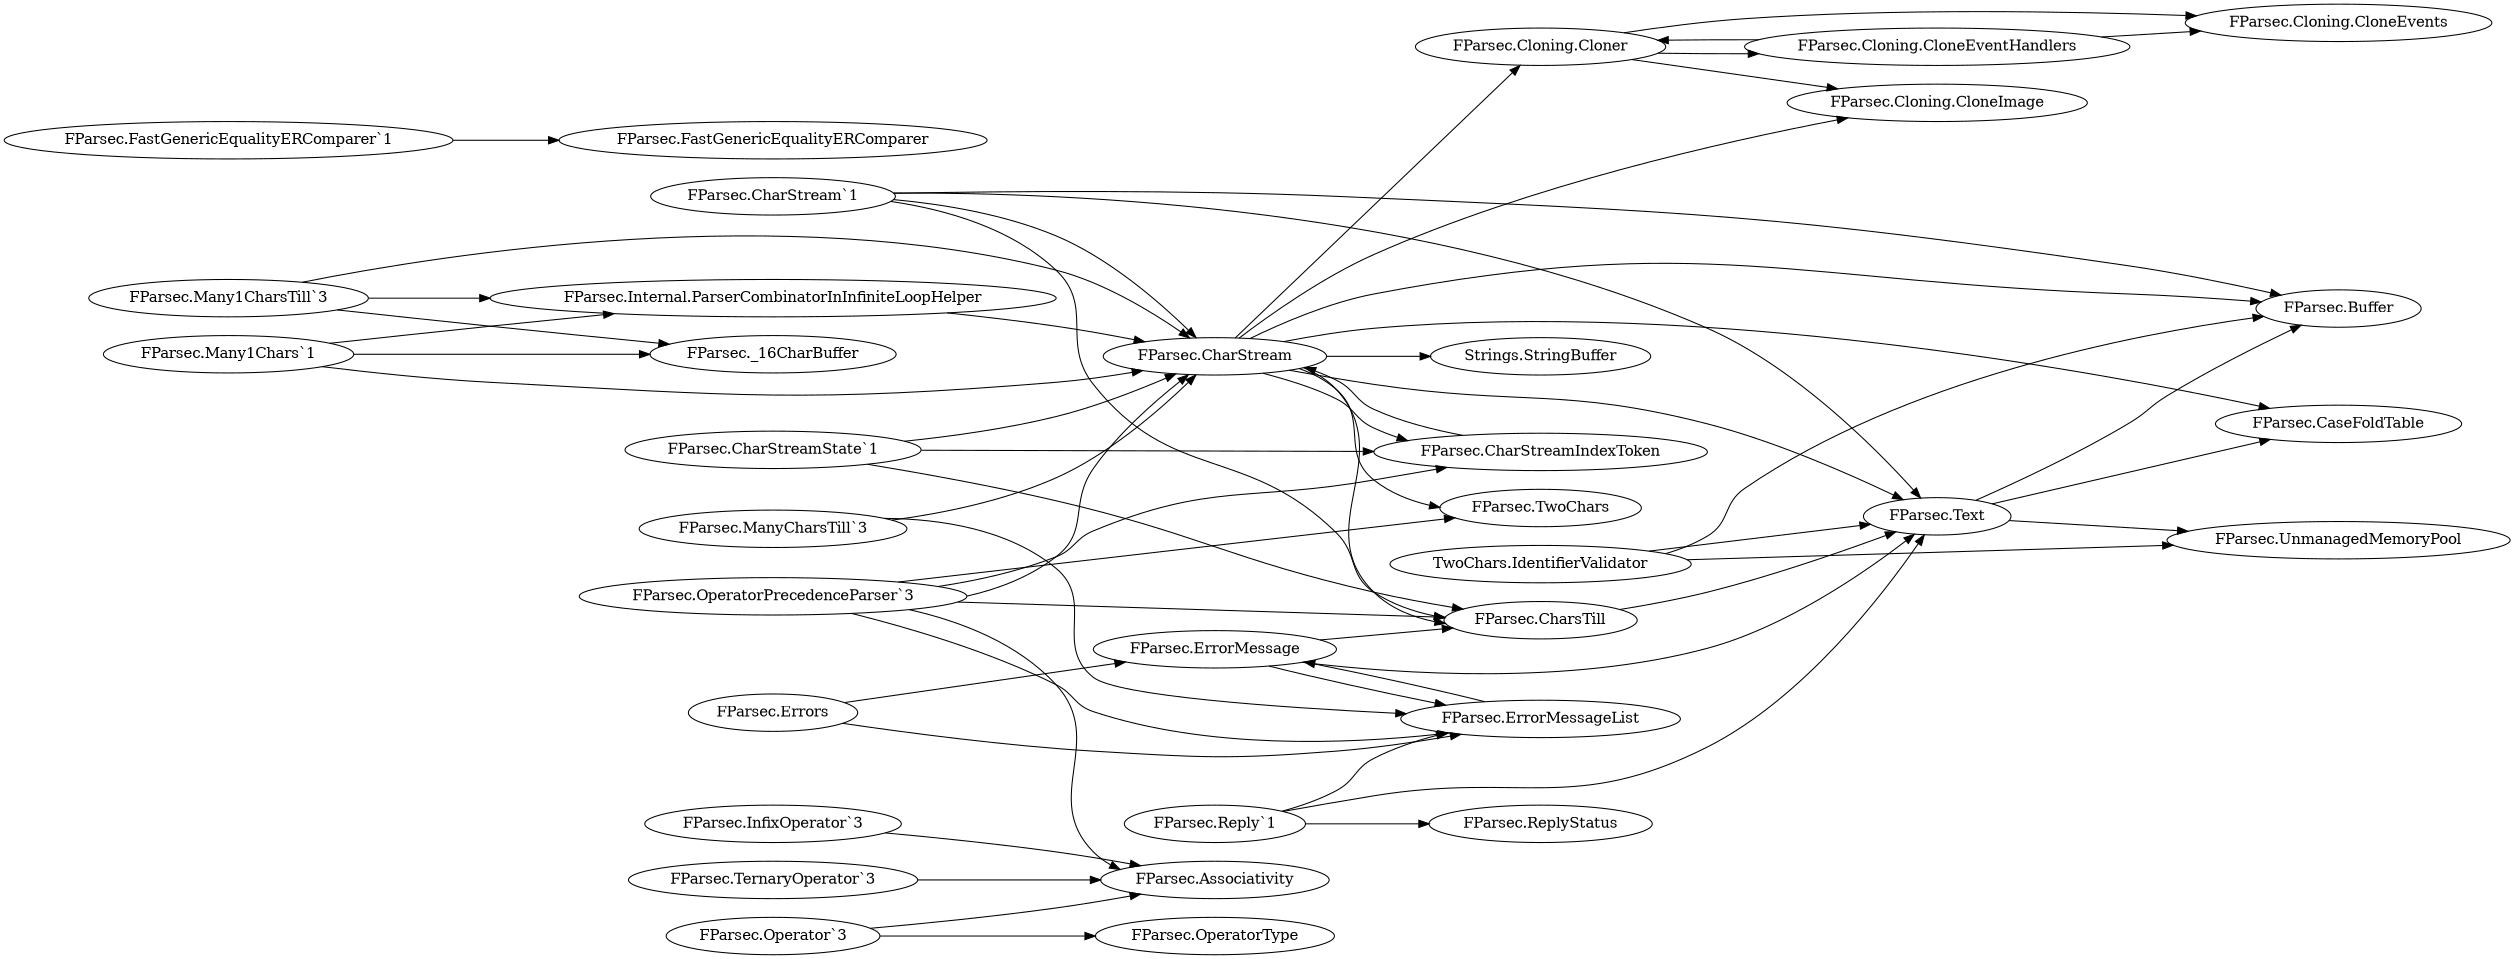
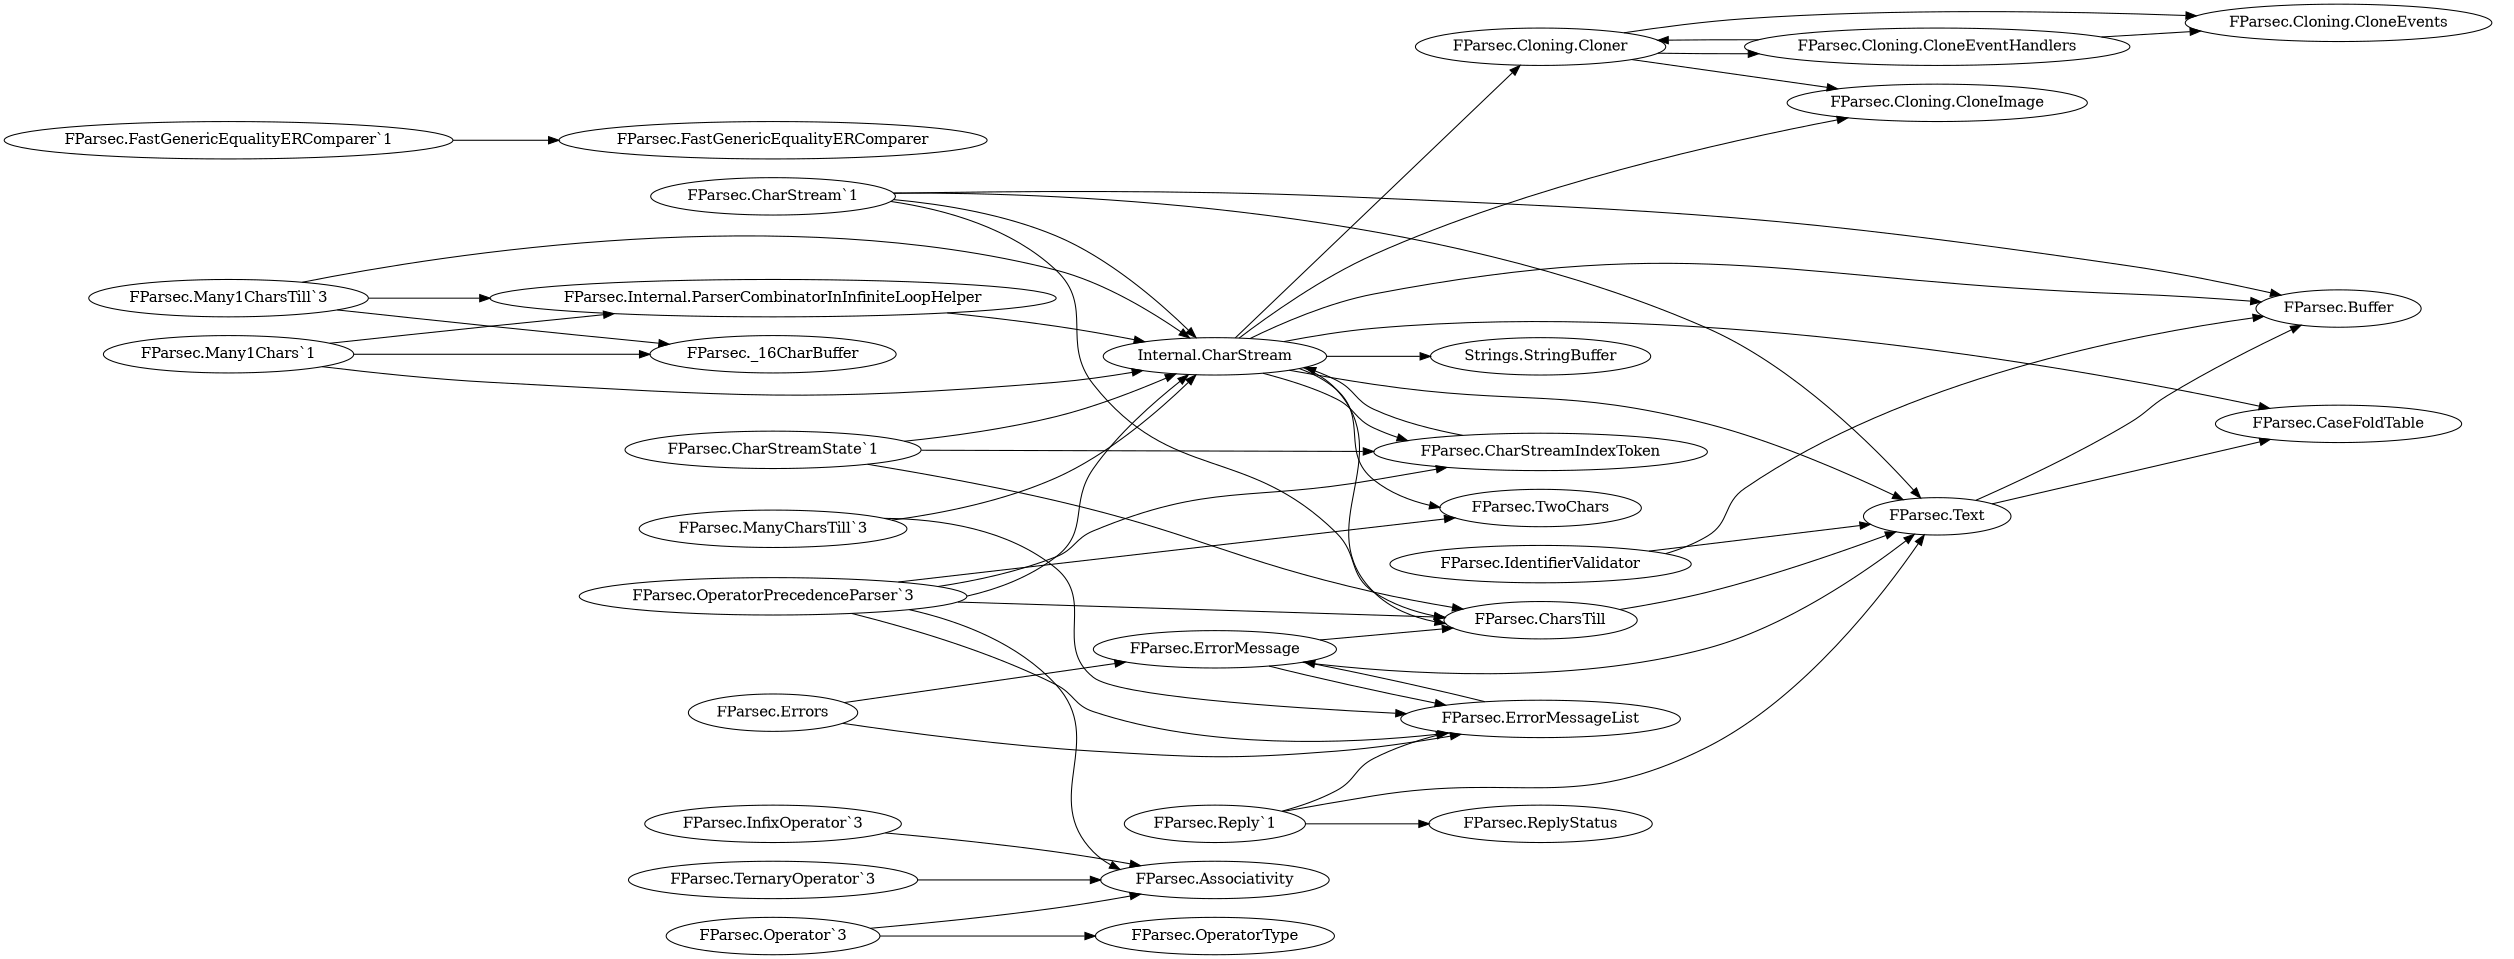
node "FParsec.CharStream": label "FParsec.CharStream" -> "Internal.CharStream"
node "FParsec.UnmanagedMemoryPool": removed
node "TwoChars.IdentifierValidator": label "TwoChars.IdentifierValidator" -> "FParsec.IdentifierValidator"
